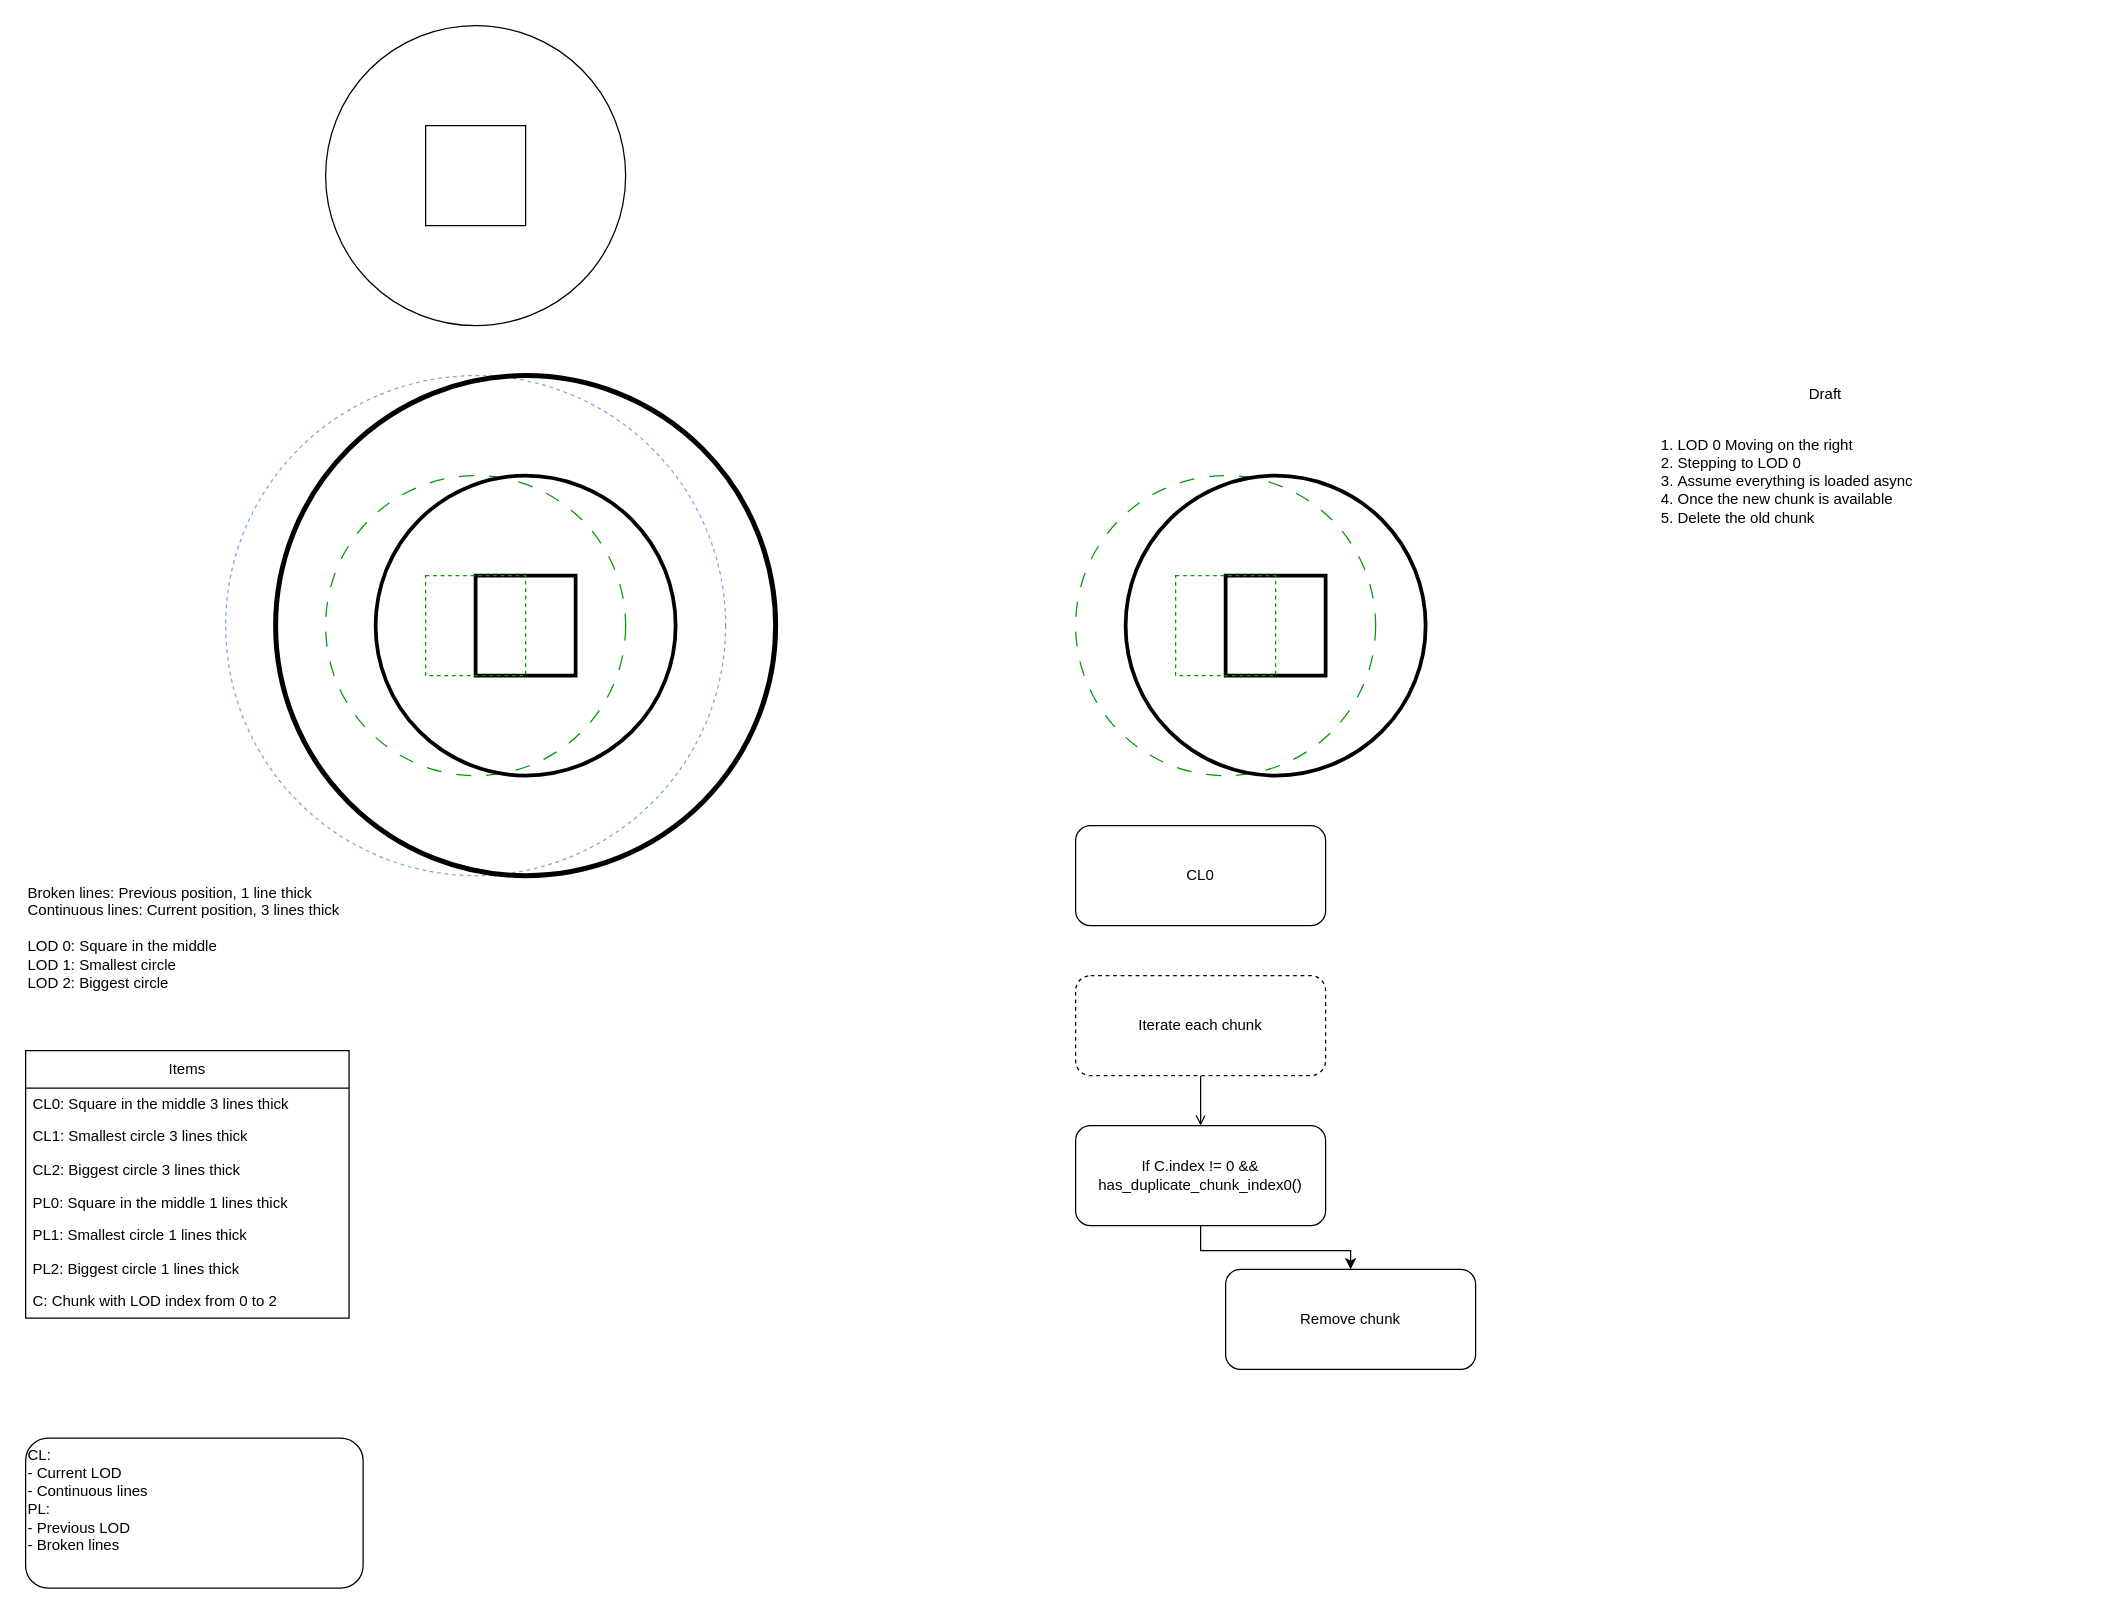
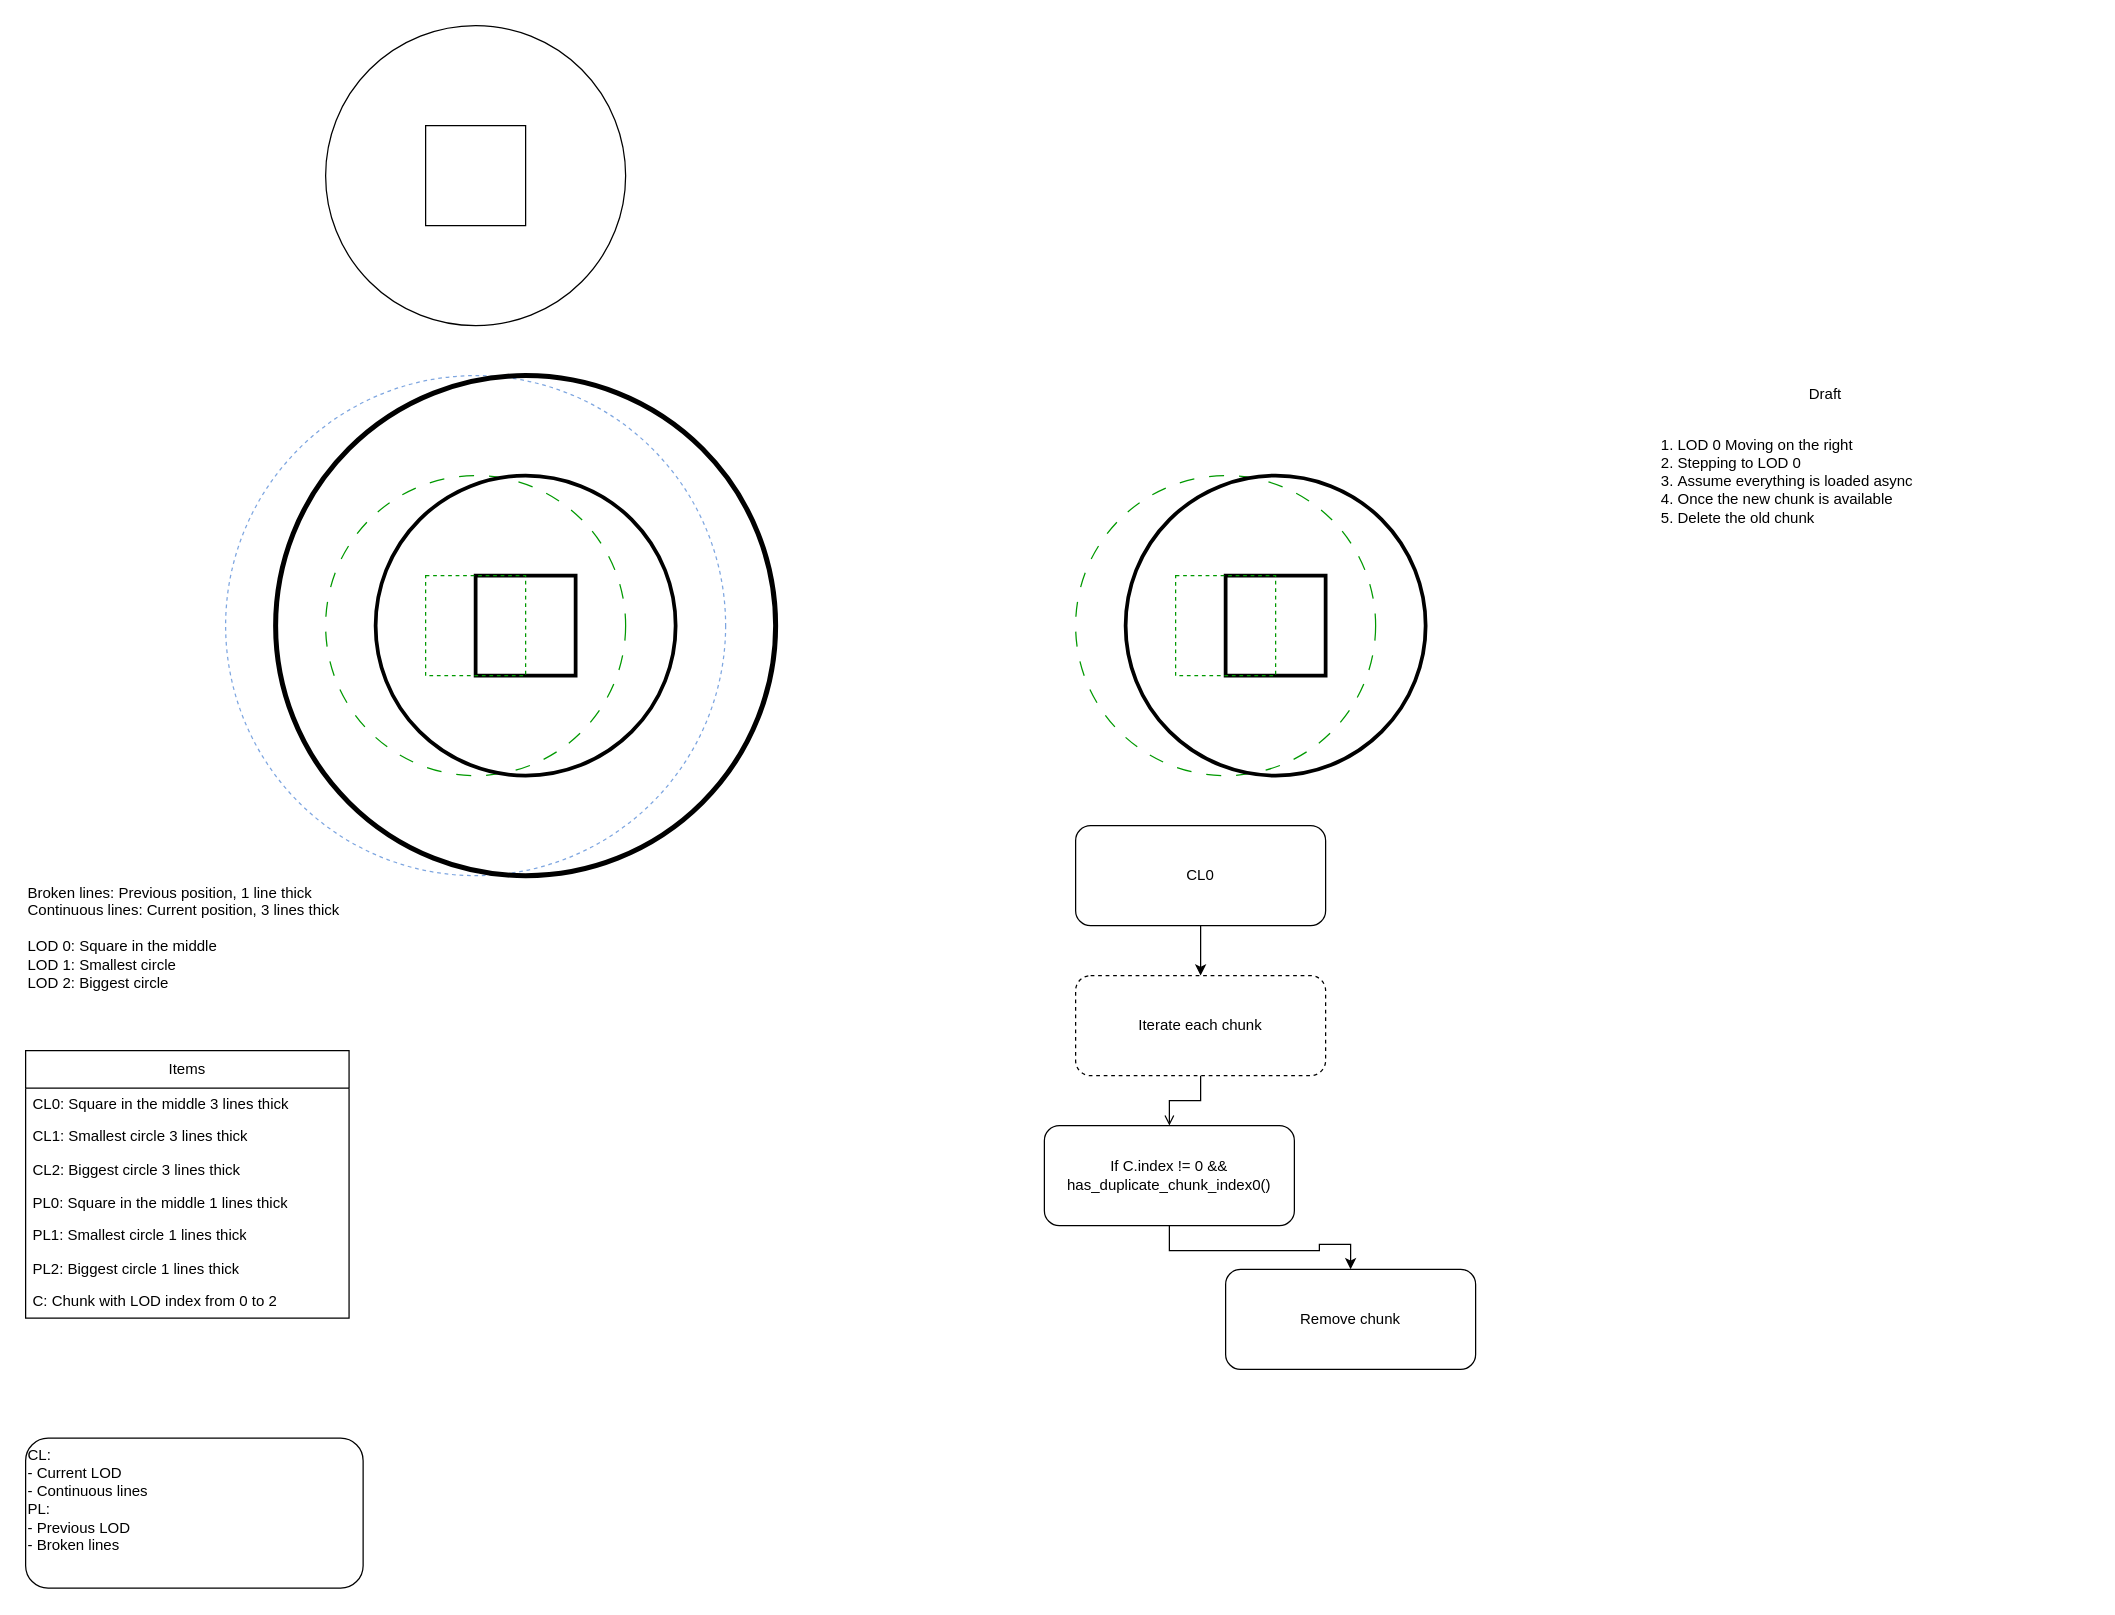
edge "CL0" -> "Iterate each chunk": added
node "If C.index != 0 && has_duplicate_chunk_index0()": moved (1201, 1176) -> (1169, 1176)
